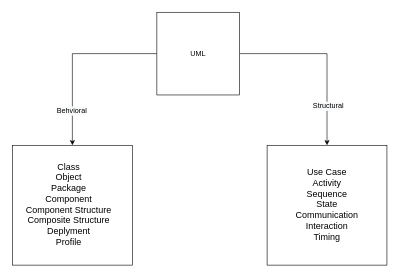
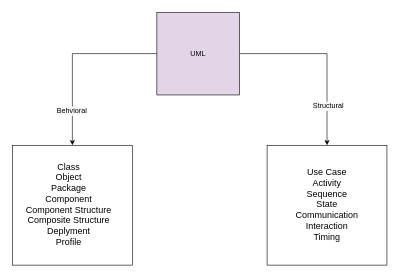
node "UML": fillcolor #ffffff -> #e1d5e7
